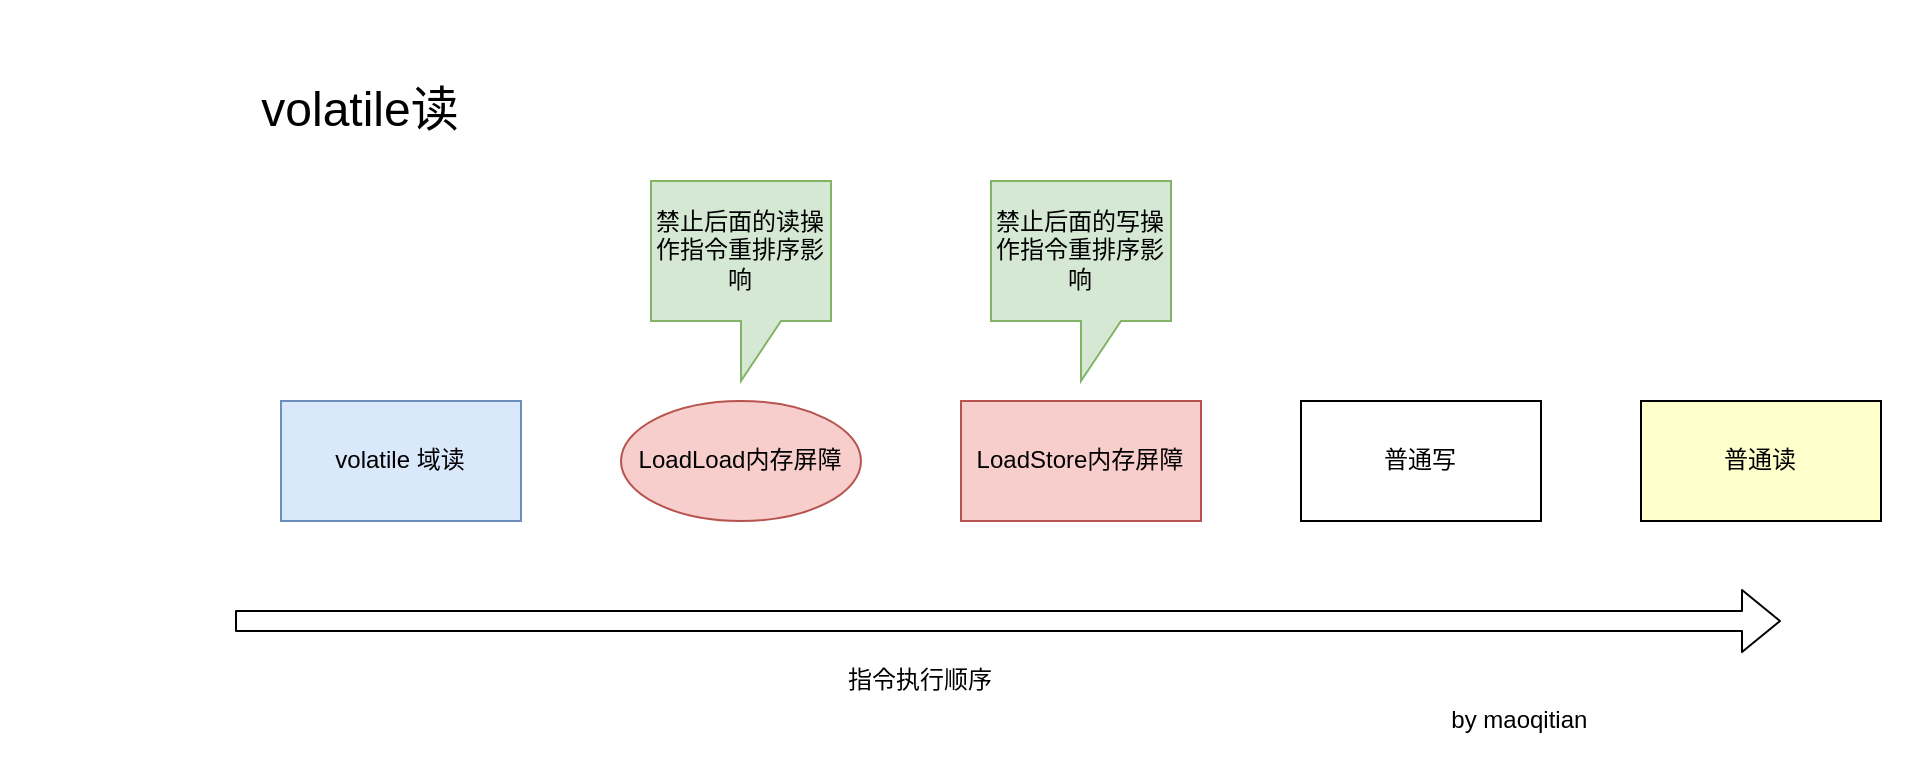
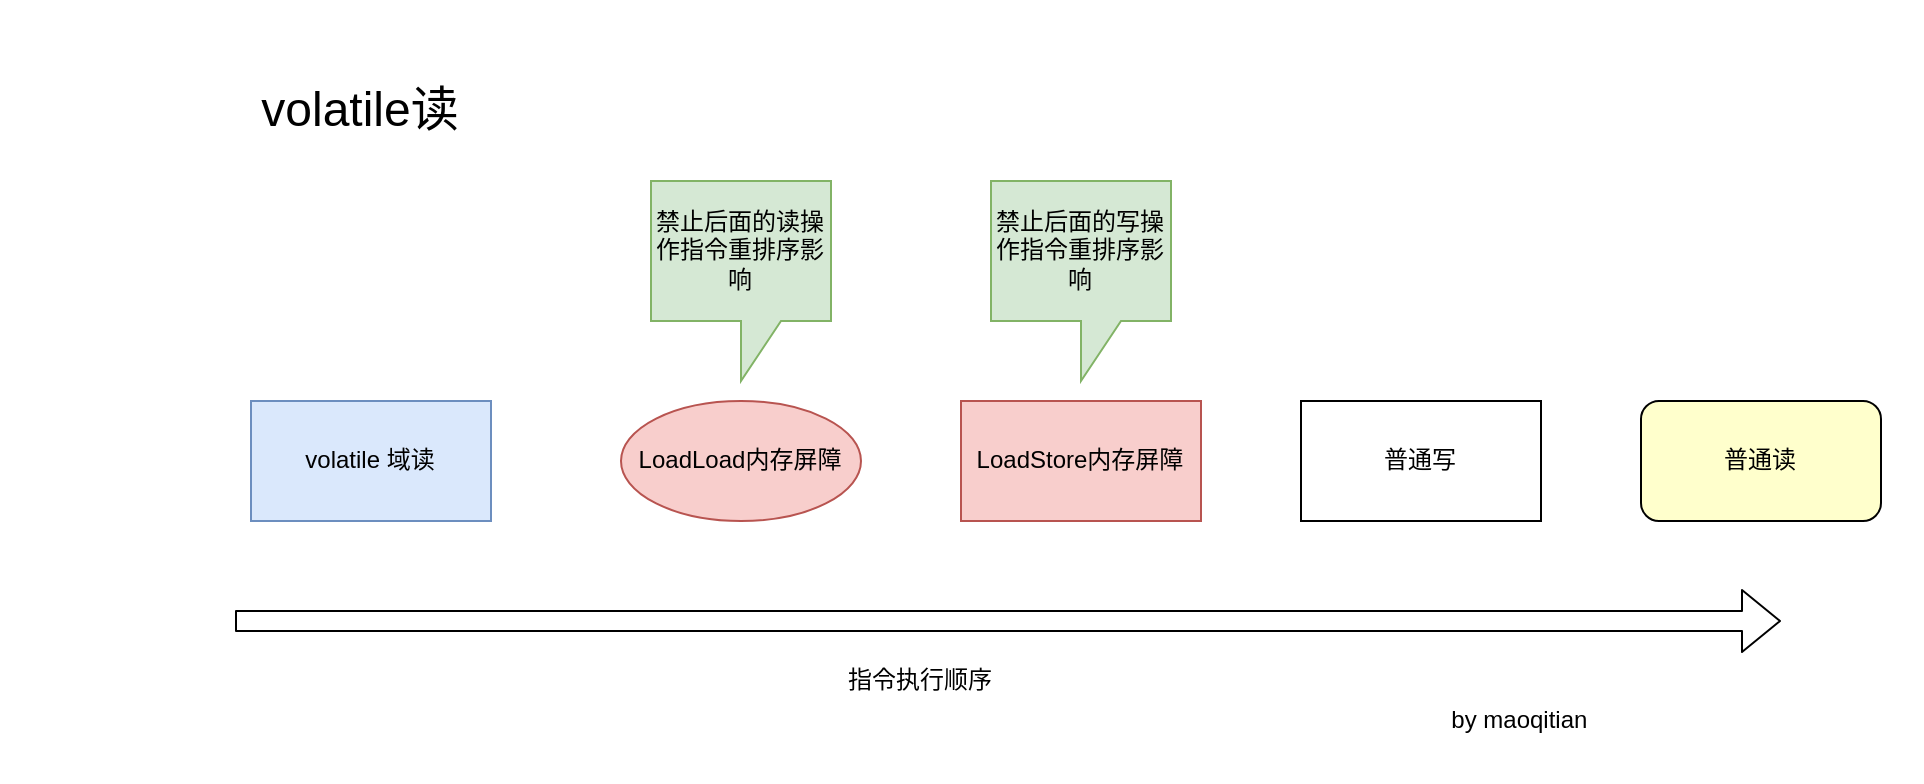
node "volatile 域读": moved (401, 461) -> (371, 461)
node "普通读": shape rectangle -> rounded rectangle
